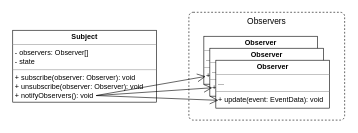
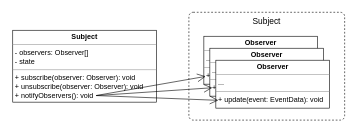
node "Observers": label "Observers" -> "Subject"
